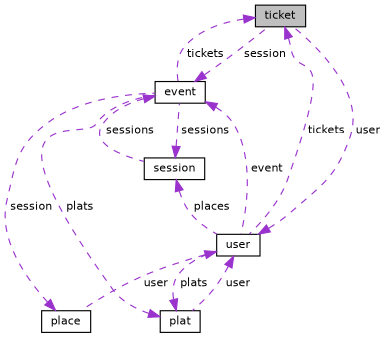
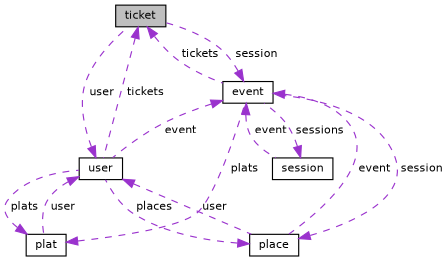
edge "session" -> "event": label " sessions" -> " event"
edge "place" -> "event": added, label "event"
edge "user" -> "session": now "user" -> "place"
